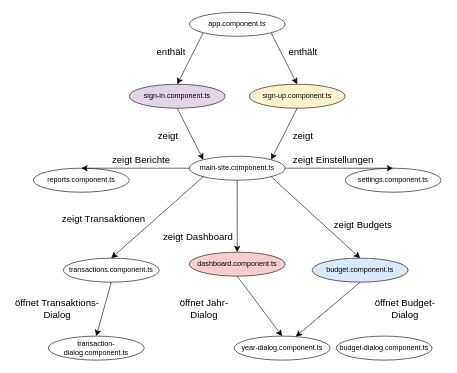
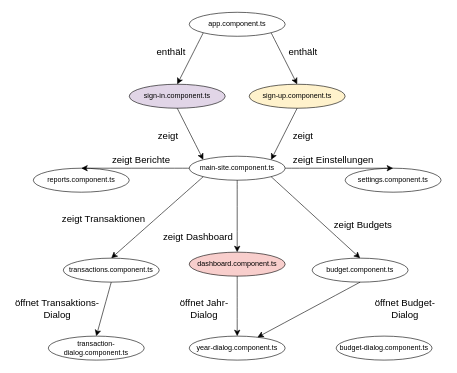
node "budget.component.ts": fillcolor #dae8fc -> #ffffff
node "year-dialog.component.ts": moved (282, 348) -> (237, 348)
